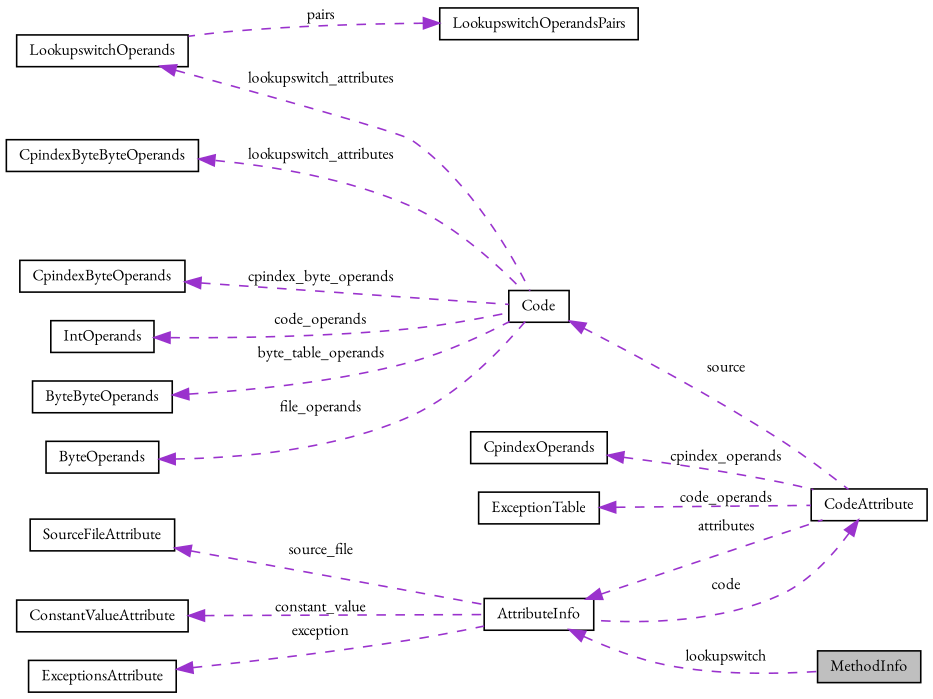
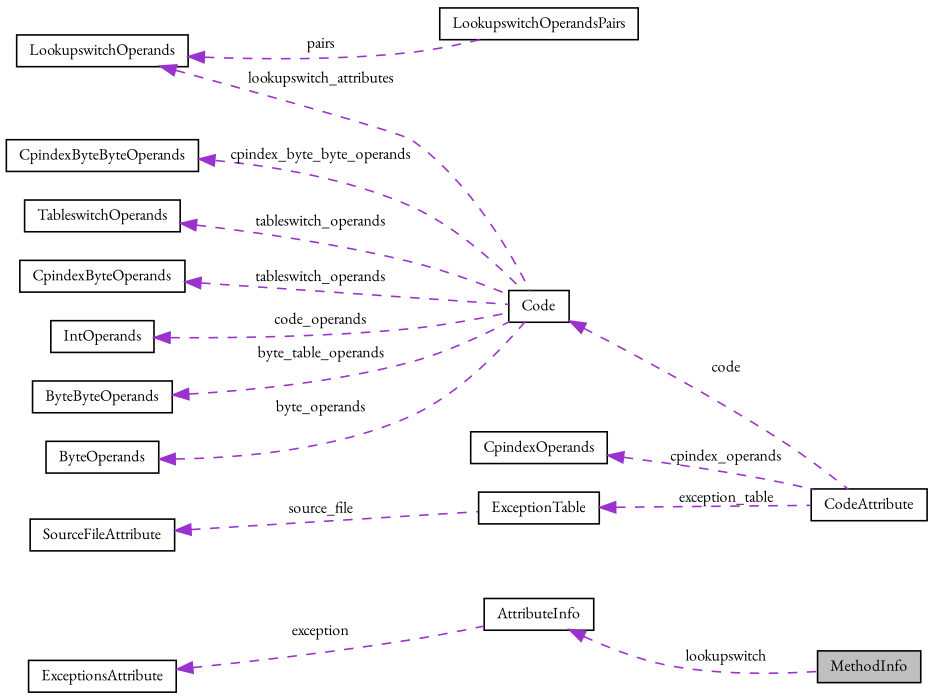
edge "LookupswitchOperands" -> "LookupswitchOperandsPairs": reversed
edge "Code" -> "CpindexByteByteOperands": label " lookupswitch_attributes" -> " cpindex_byte_byte_operands"
node "TableswitchOperands": added
edge "Code" -> "CpindexByteOperands": label " cpindex_byte_operands" -> " tableswitch_operands"
edge "CodeAttribute" -> "Code": label " source" -> " code"
edge "Code" -> "ByteOperands": label " file_operands" -> " byte_operands"
edge "CodeAttribute" -> "ExceptionTable": label " code_operands" -> " exception_table"
edge "CodeAttribute" -> "AttributeInfo": removed, label "attributes"
edge "AttributeInfo" -> "SourceFileAttribute": now "ExceptionTable" -> "SourceFileAttribute"
edge "AttributeInfo" -> "CodeAttribute": removed, label "code"
node "ConstantValueAttribute": removed
